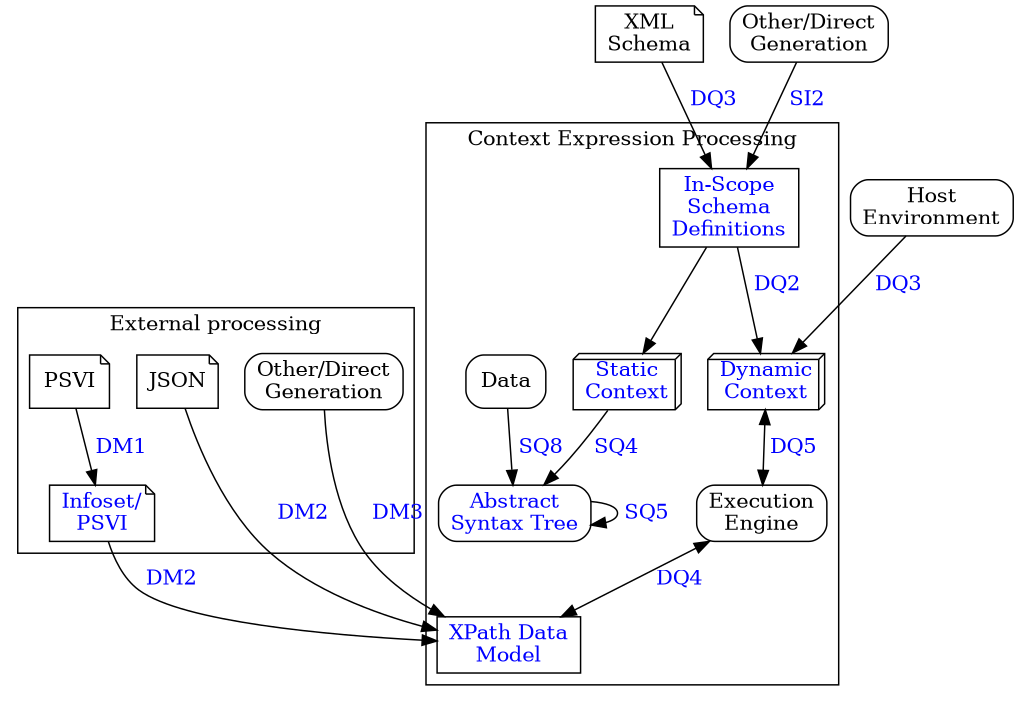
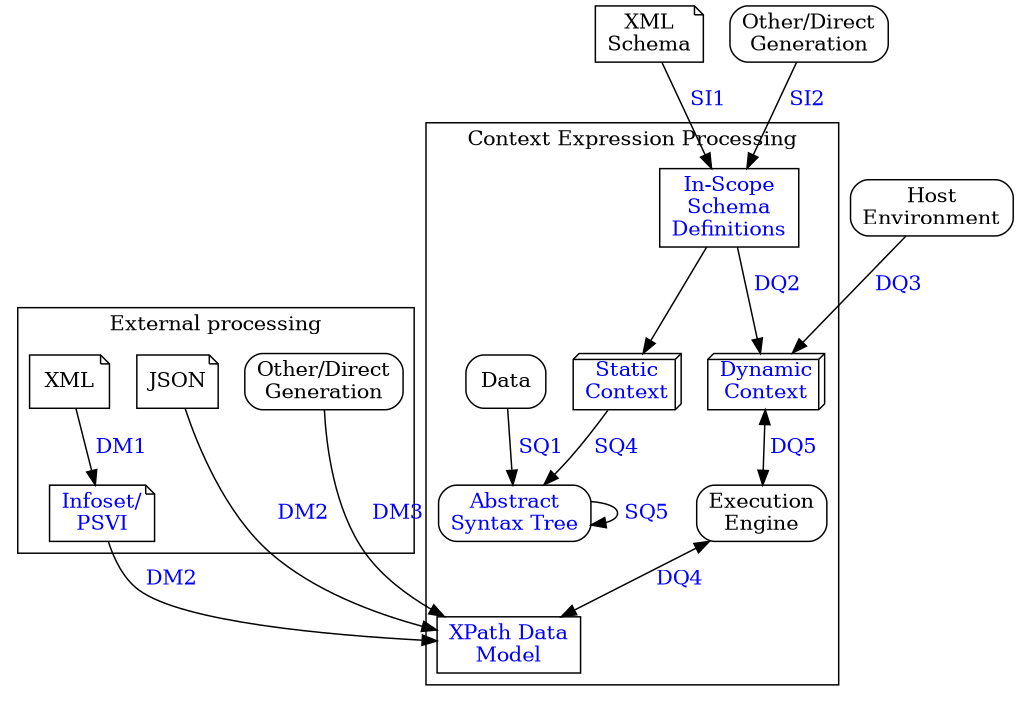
edge "XML Schema" -> "In-Scope Schema Definitions": label " DQ3" -> " SI1"
node "PSVI": label "PSVI" -> "XML"
edge "Data" -> "Abstract Syntax Tree": label " SQ8" -> " SQ1"
